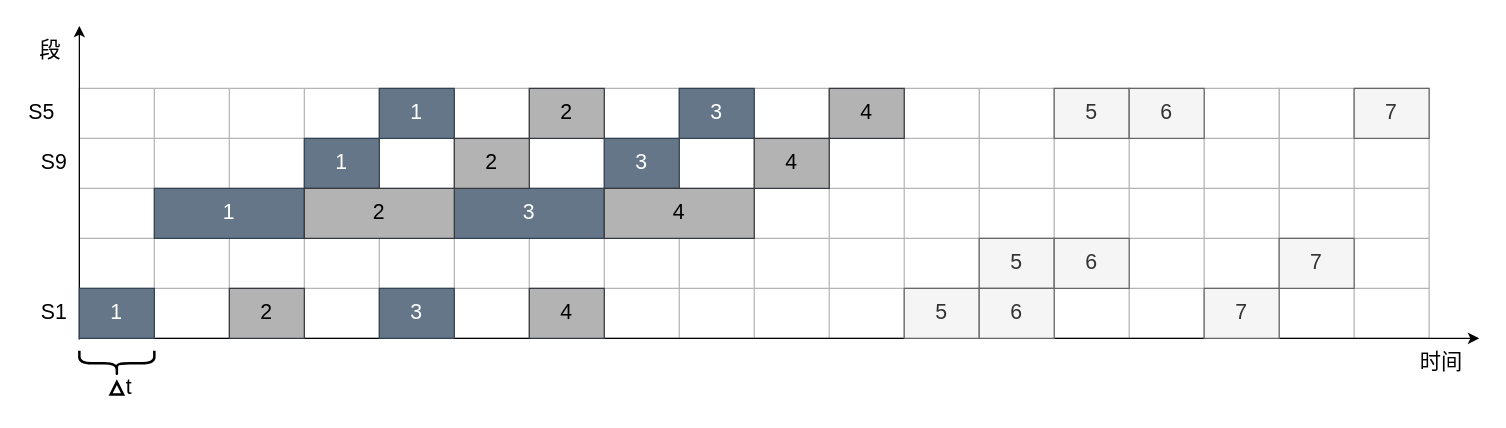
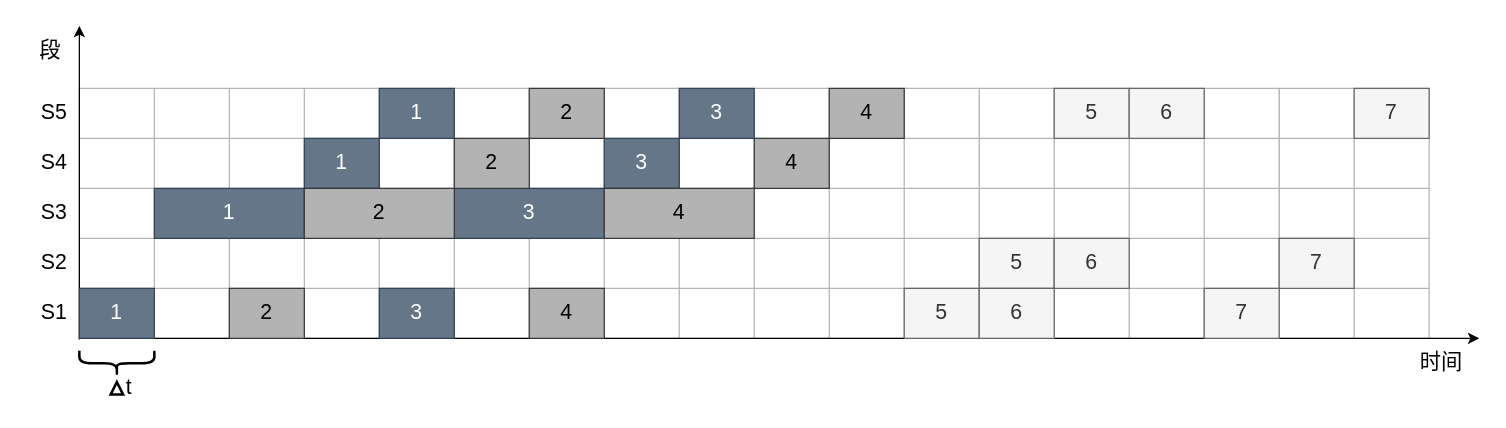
node "S5": moved (42, 113) -> (54, 113)
node "S9": label "S9" -> "S4"
node "S3": added
node "S2": added
